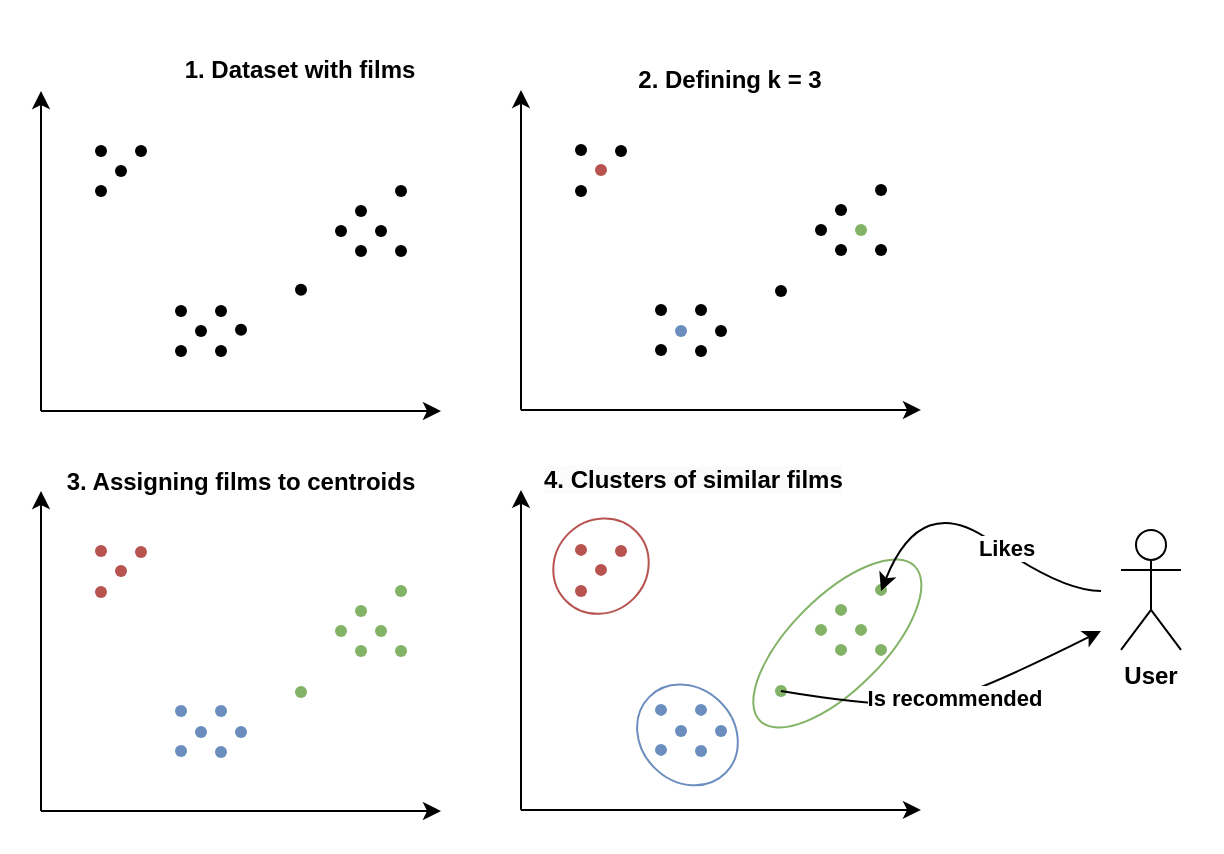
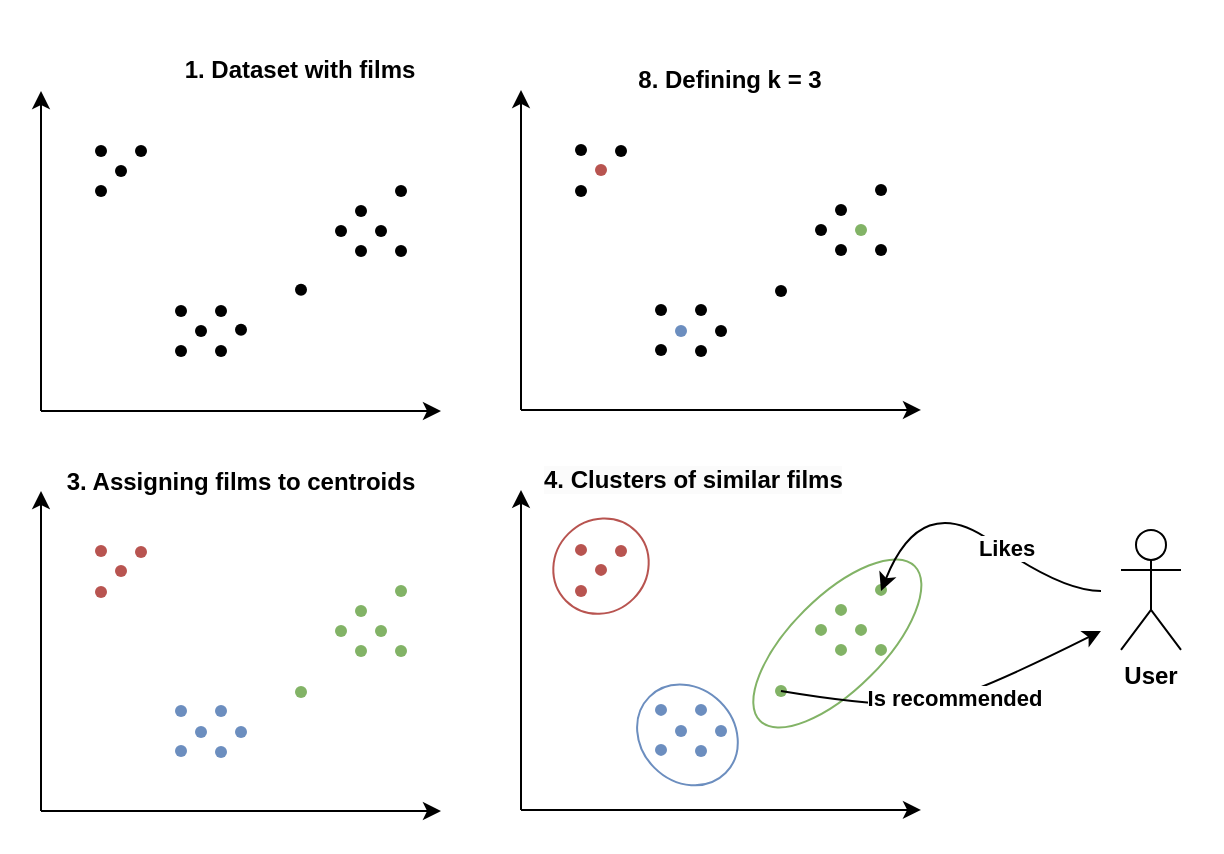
node "2. Defining k = 3": label "2. Defining k = 3" -> "8. Defining k = 3"
